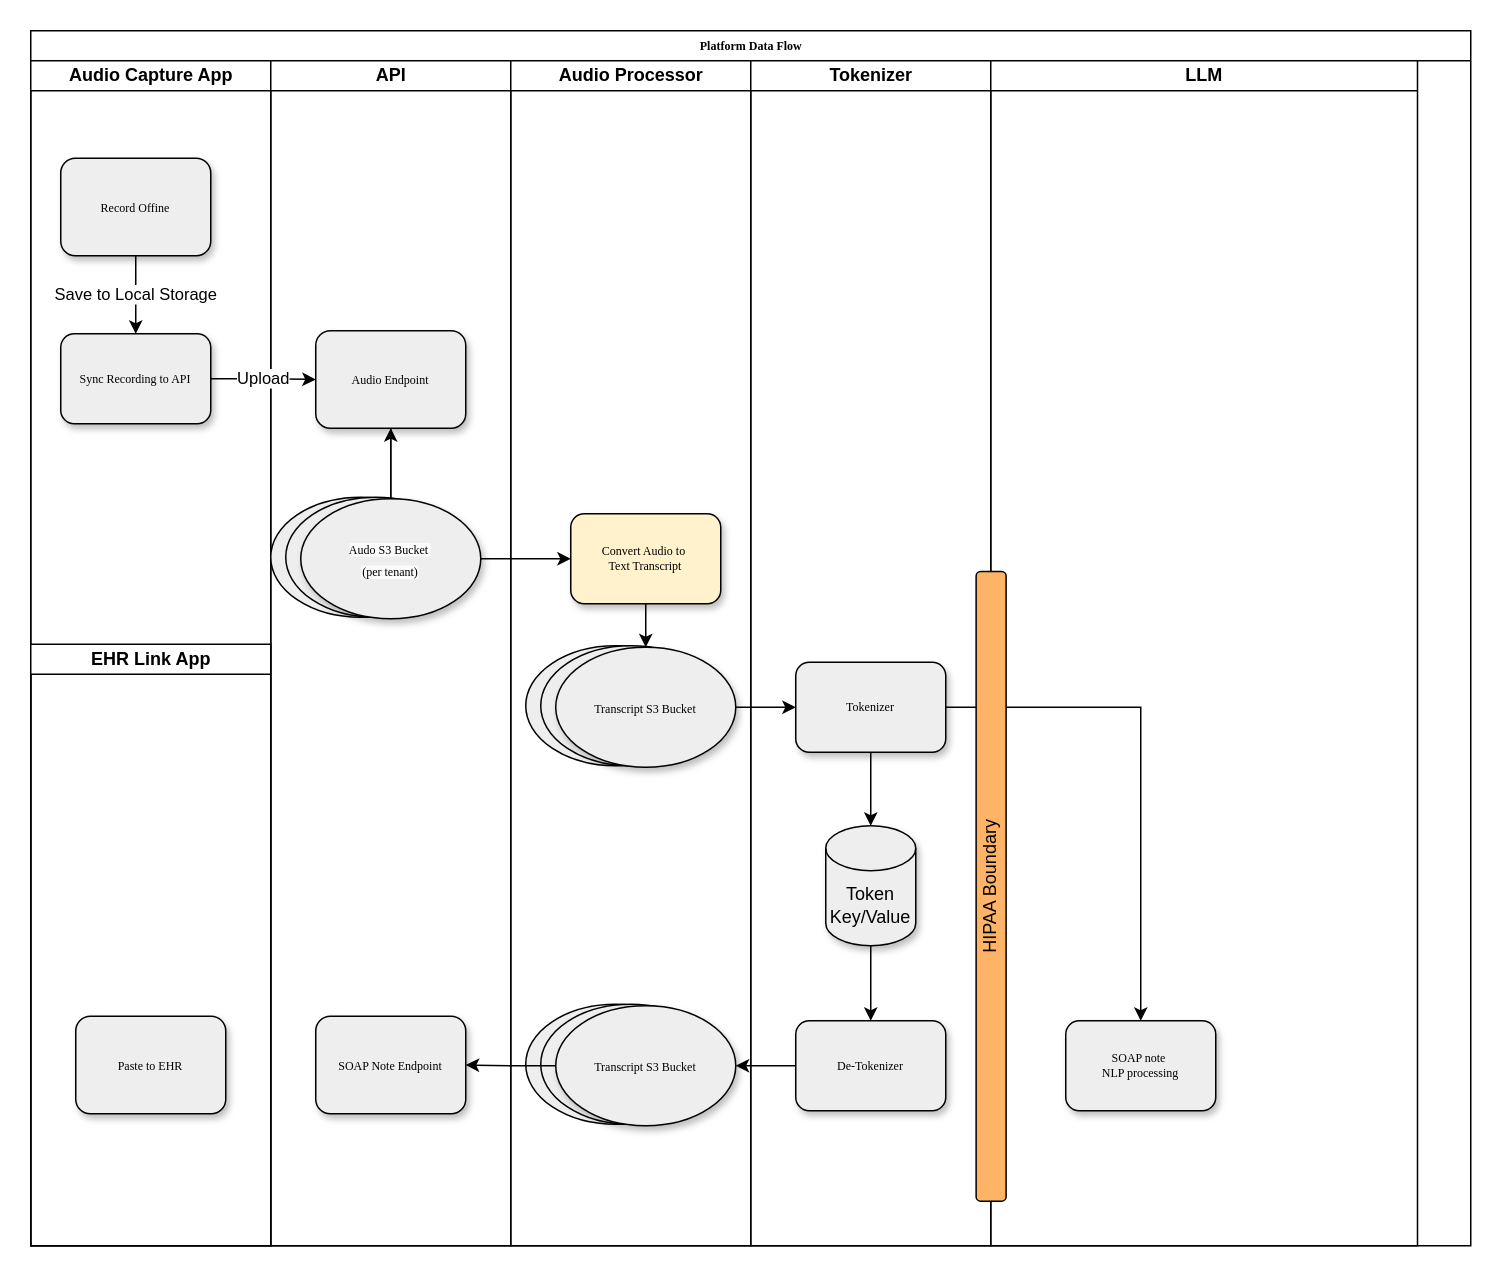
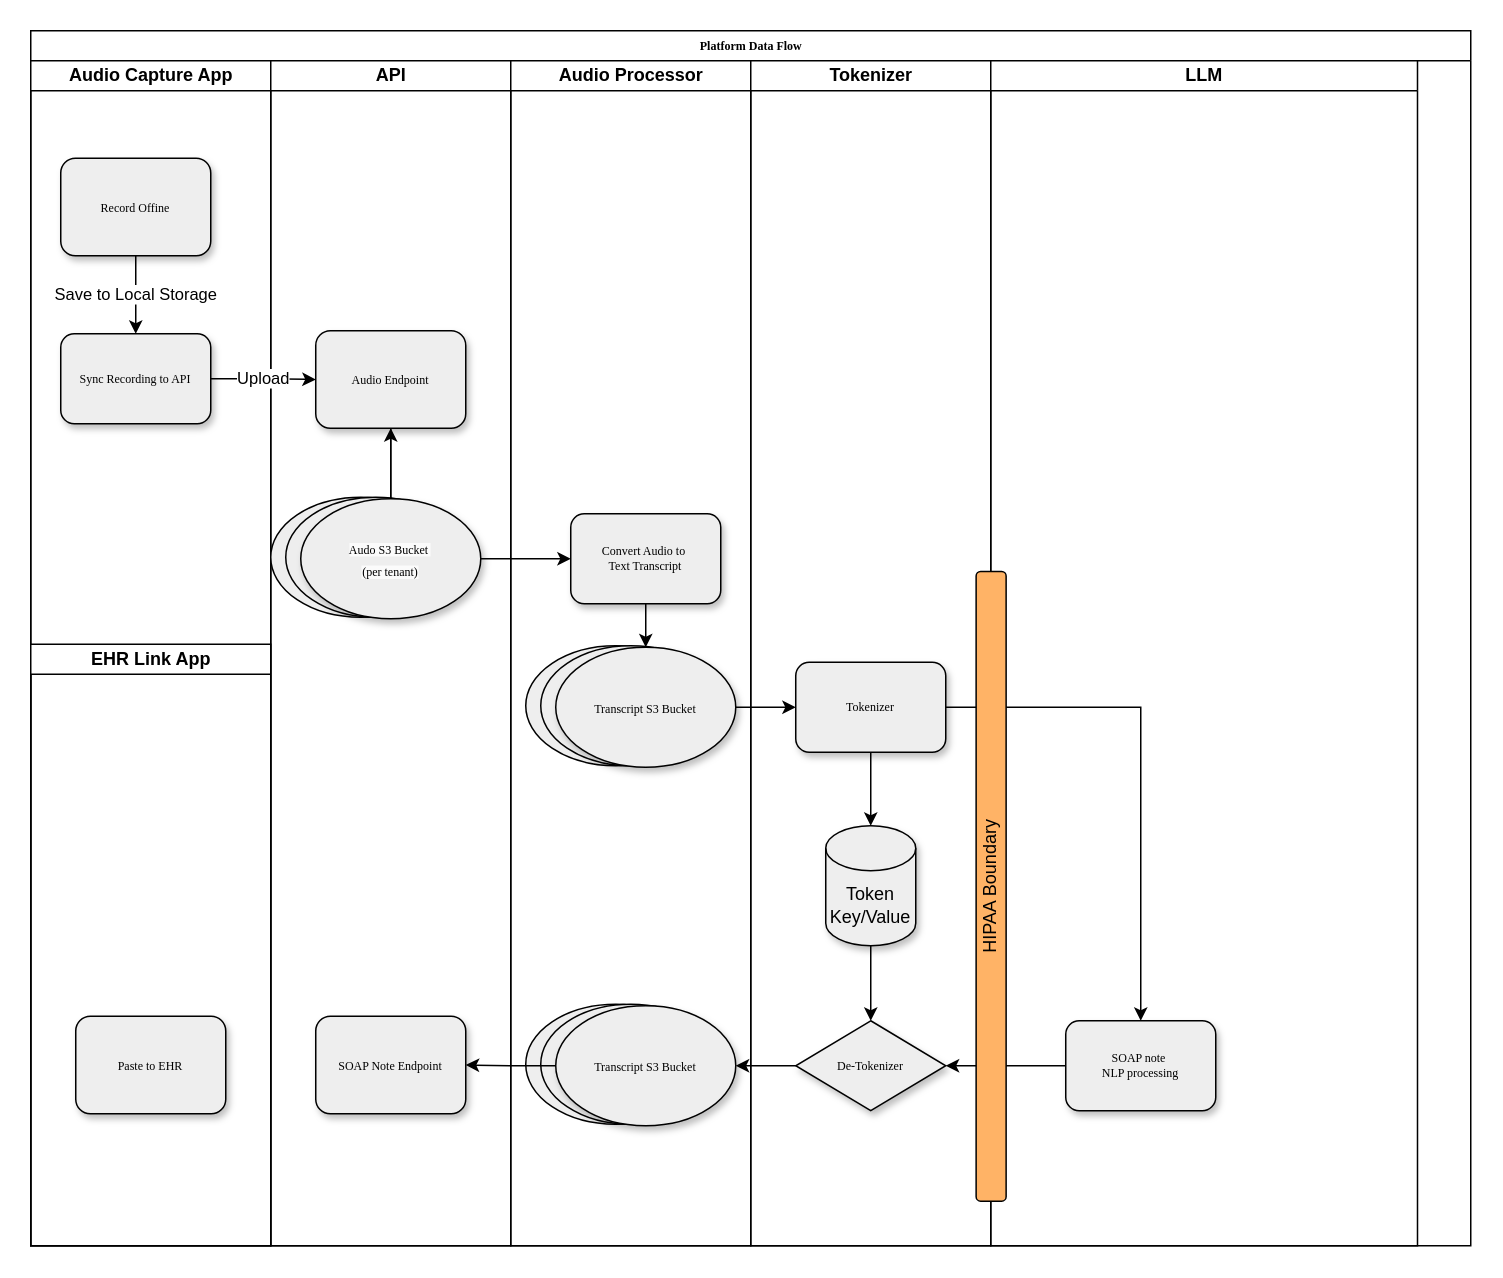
node "Convert Audio to Text Transcript": fillcolor #fff2cc -> #eeeeee
node "De-Tokenizer": shape rounded rectangle -> diamond
edge "SOAP note NLP processing" -> "De-Tokenizer": added
